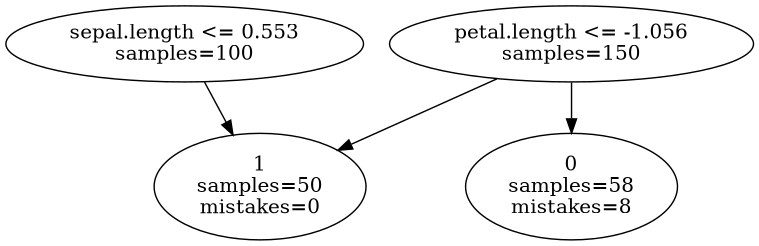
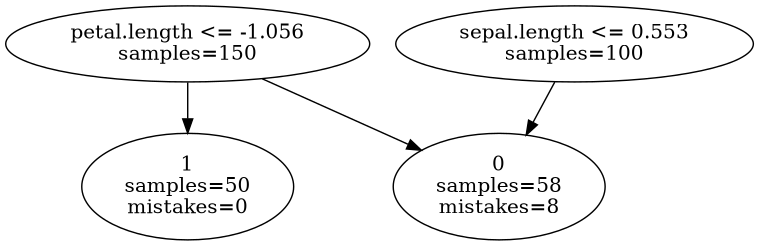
edge "sepal.length <= 0.553 samples=100" -> "1 samples=50 mistakes=0": now "sepal.length <= 0.553 samples=100" -> "0 samples=58 mistakes=8"
